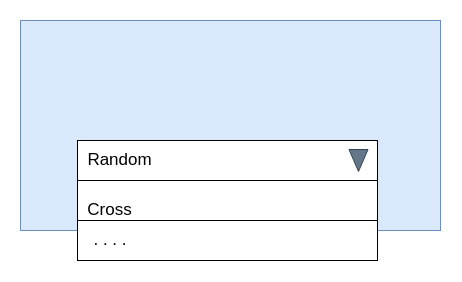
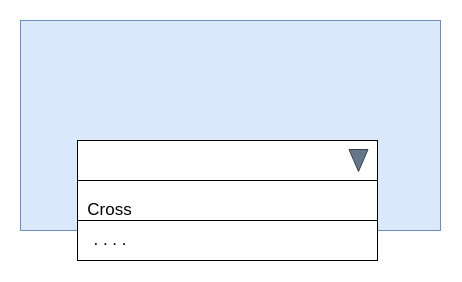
node "Random": removed
